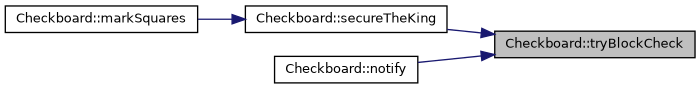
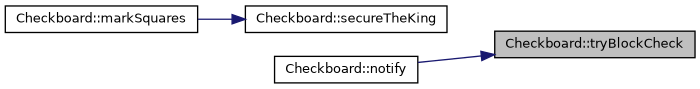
edge "Checkboard::secureTheKing" -> "Checkboard::tryBlockCheck": removed
